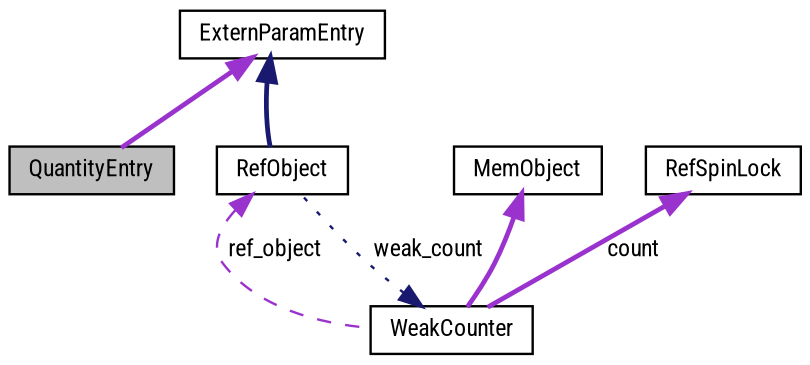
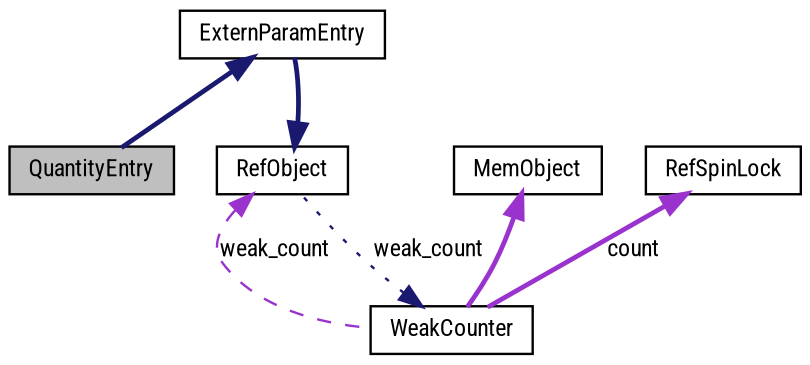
edge "QuantityEntry" -> "ExternParamEntry": color darkorchid3 -> midnightblue
edge "RefObject" -> "ExternParamEntry": reversed
edge "WeakCounter" -> "RefObject": label " ref_object" -> " weak_count"
